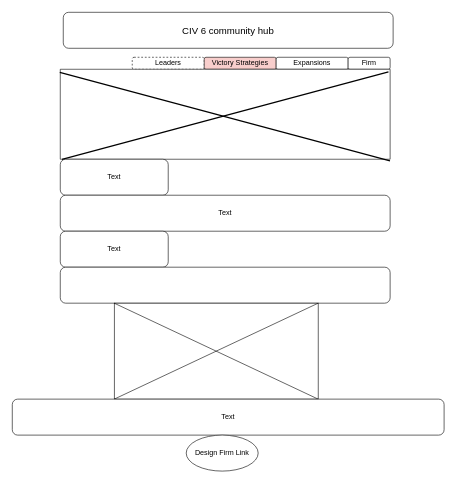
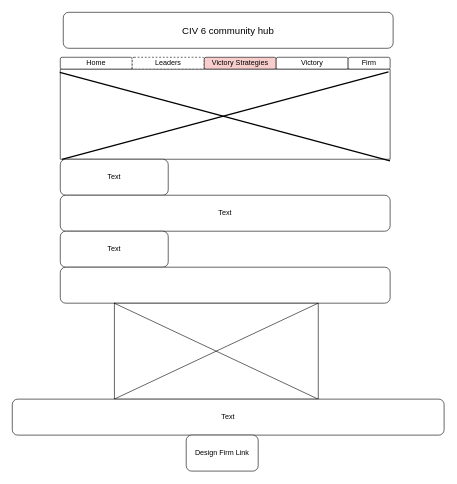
node "Home": added
node "Expansions": label "Expansions" -> "Victory"
node "Design Firm Link": shape ellipse -> rounded rectangle
